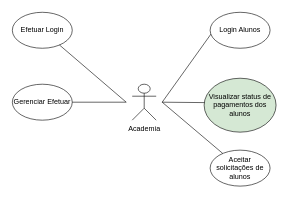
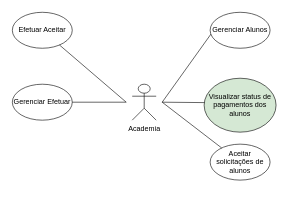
node "Efetuar Login": label "Efetuar Login" -> "Efetuar Aceitar"
node "Login Alunos": label "Login Alunos" -> "Gerenciar Alunos"
node "Aceitar solicitações de alunos": moved (240, 168) -> (240, 162)
